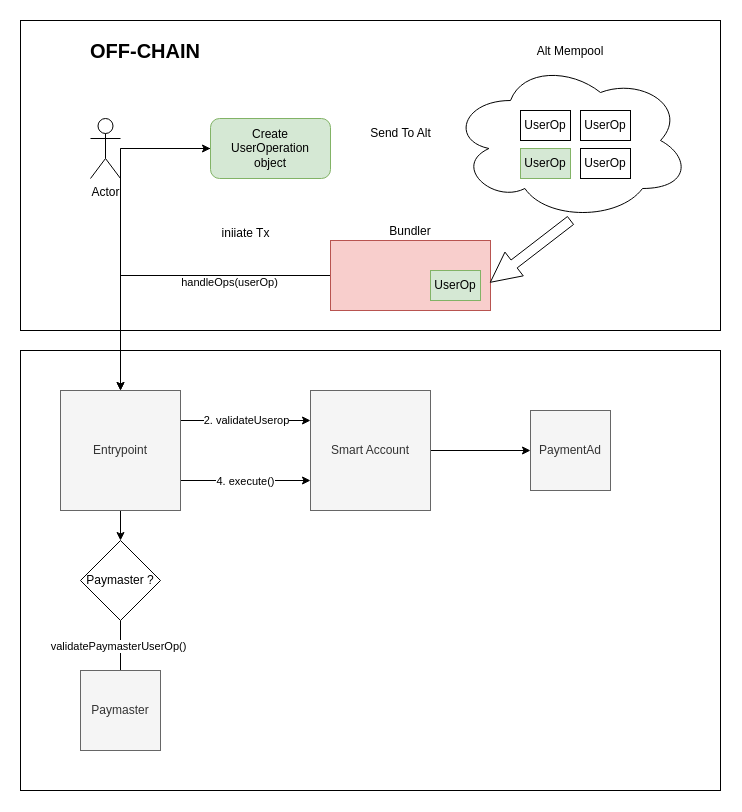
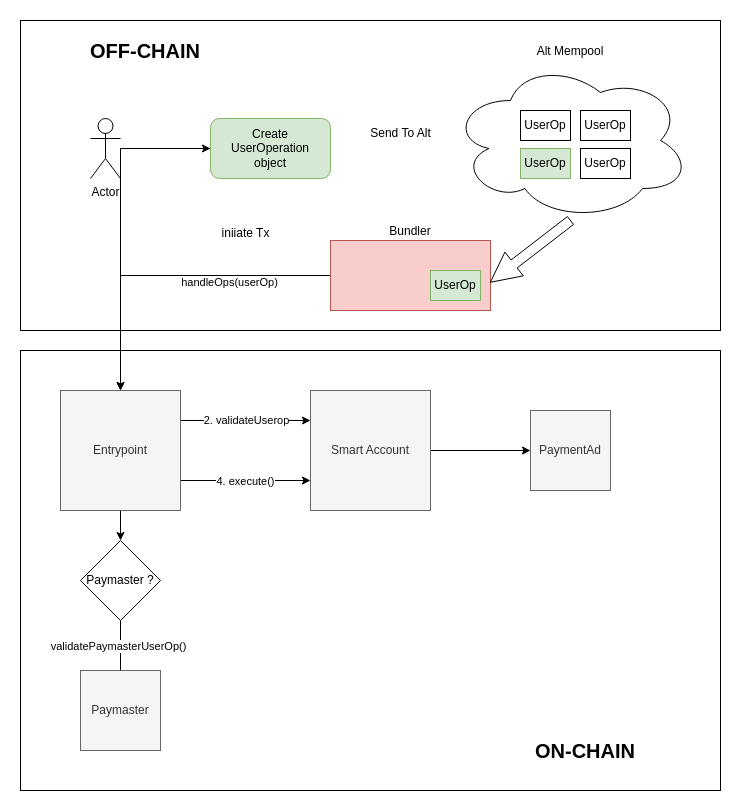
node "ON-CHAIN": added
